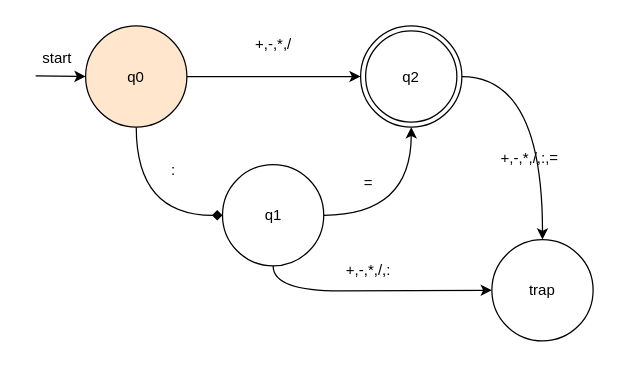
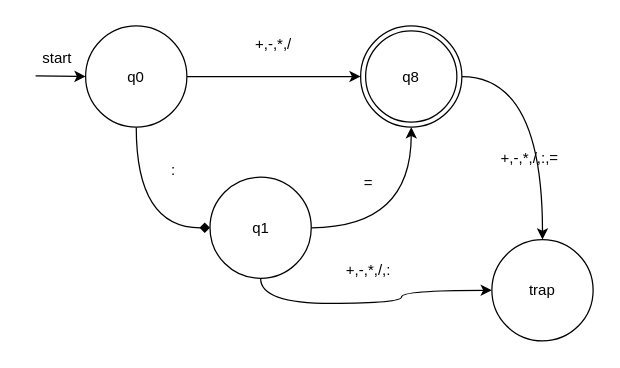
node "q0": fillcolor #ffe6cc -> #ffffff
node "q2": label "q2" -> "q8"
node "q1": moved (273, 215) -> (261, 228)
